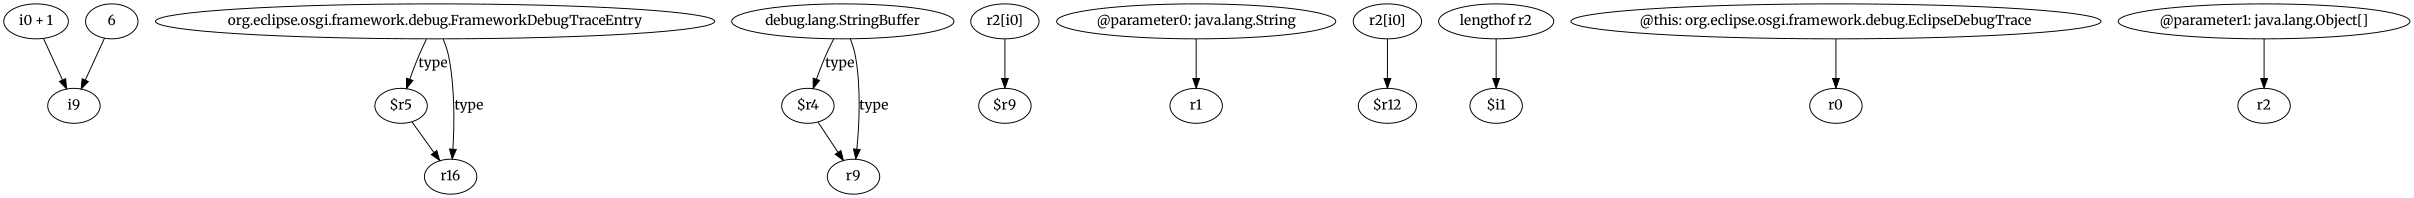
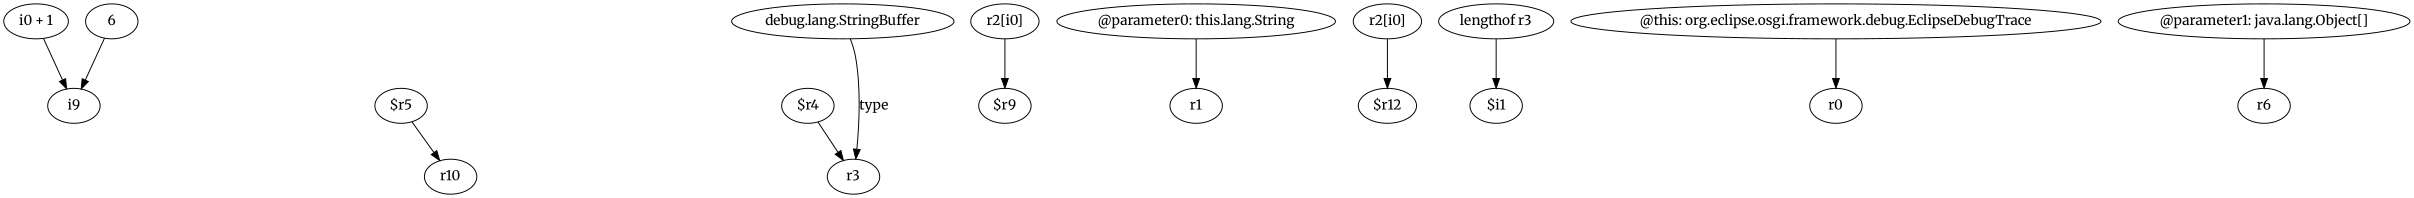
node "org.eclipse.osgi.framework.debug.FrameworkDebugTraceEntry": removed
node "@parameter0: java.lang.String": label "@parameter0: java.lang.String" -> "@parameter0: this.lang.String"
node "lengthof r2": label "lengthof r2" -> "lengthof r3"
edge "debug.lang.StringBuffer" -> "$r4": removed, label "type"
node "r2": label "r2" -> "r6"
node "r16": label "r16" -> "r10"
node "r9": label "r9" -> "r3"
